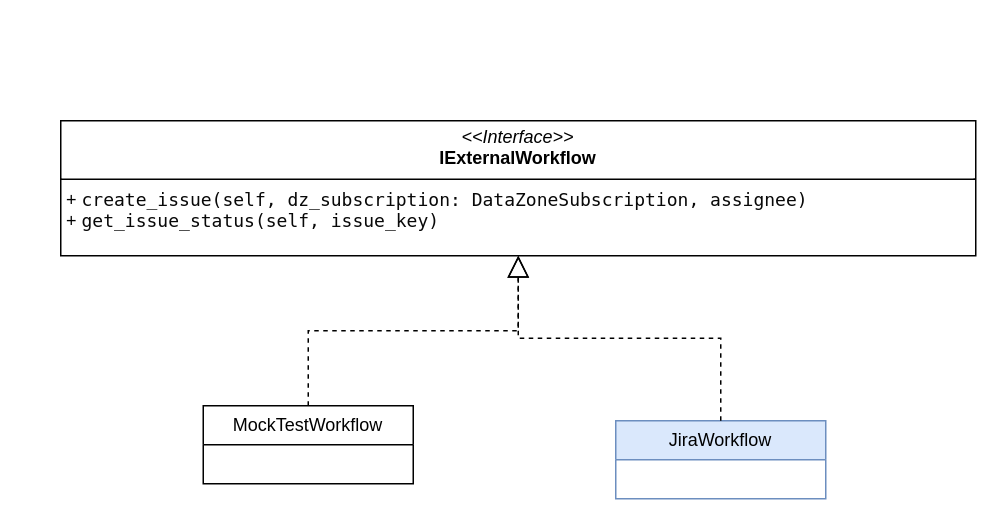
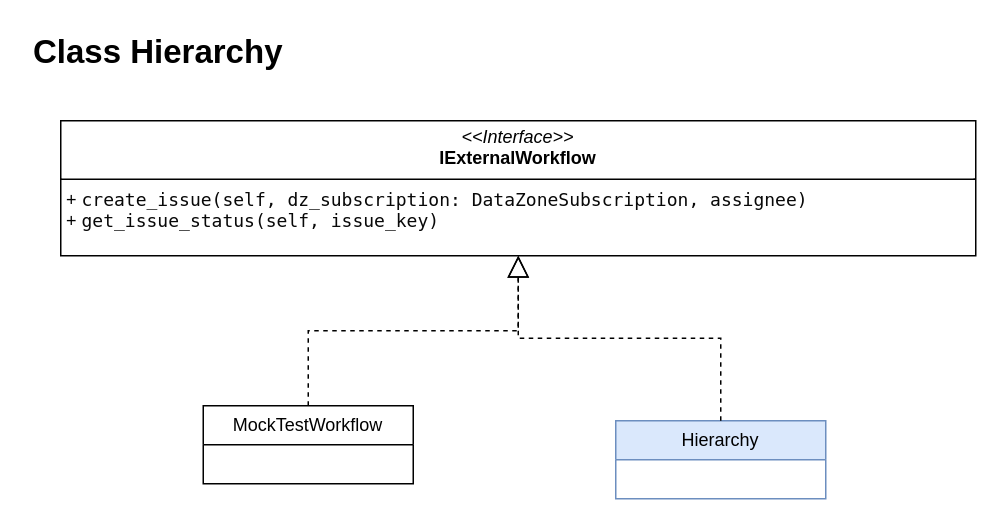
node "Class Hierarchy": added
node "JiraWorkflow": label "JiraWorkflow" -> "Hierarchy"
